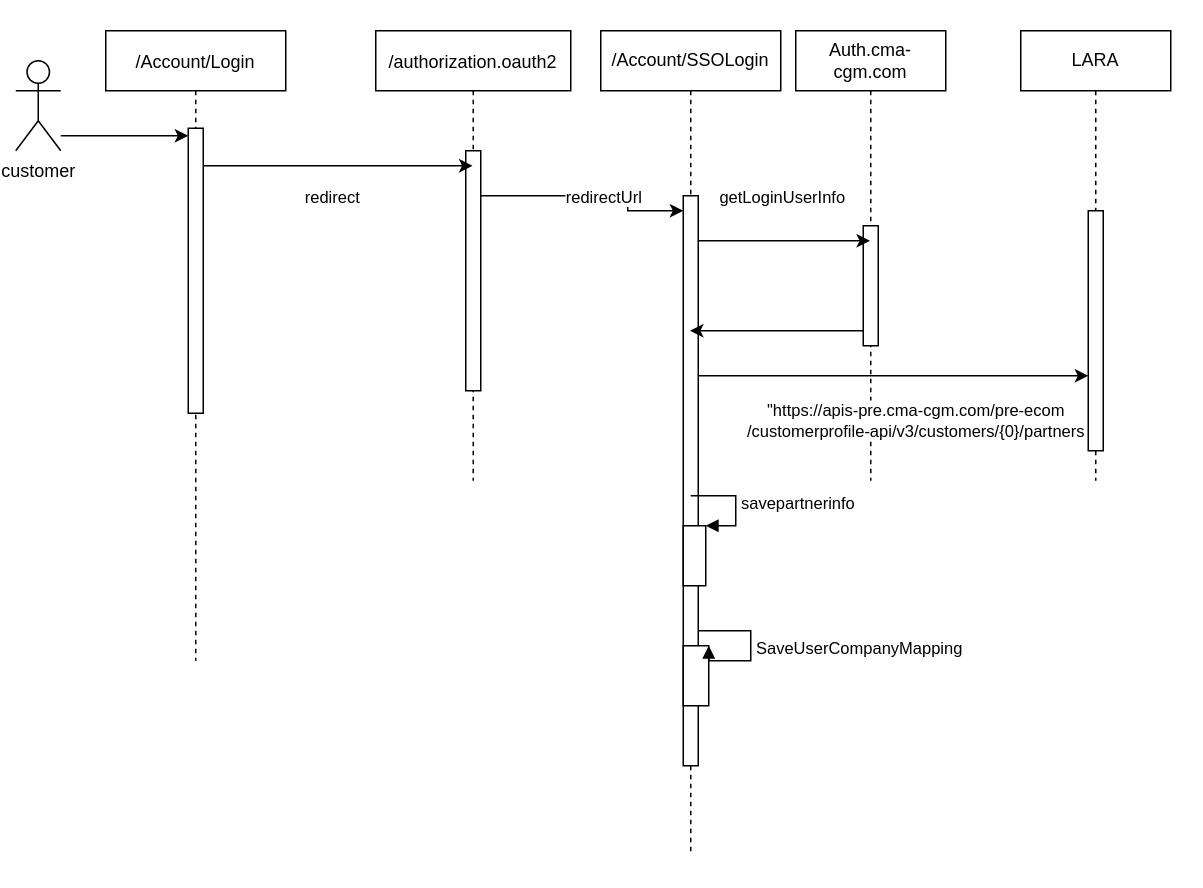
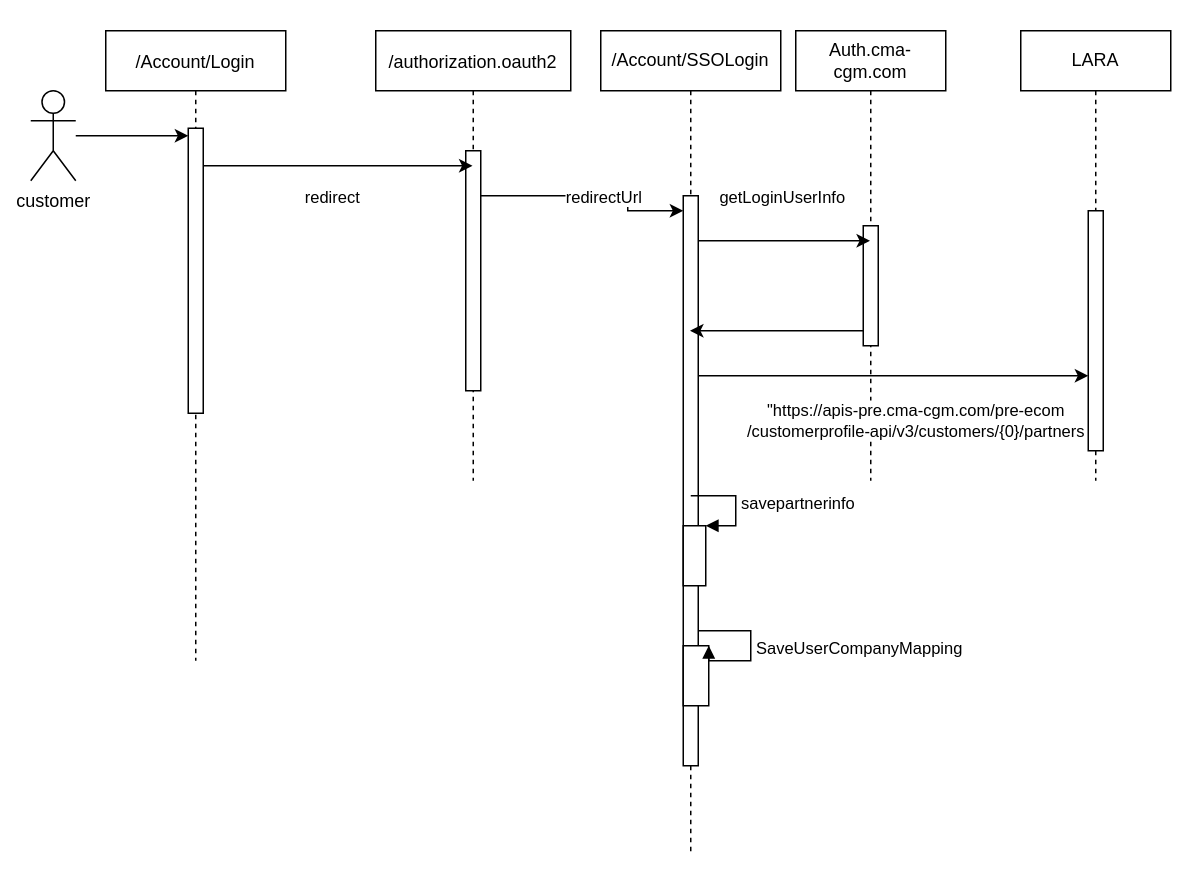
node "customer": moved (38, 106) -> (53, 136)
